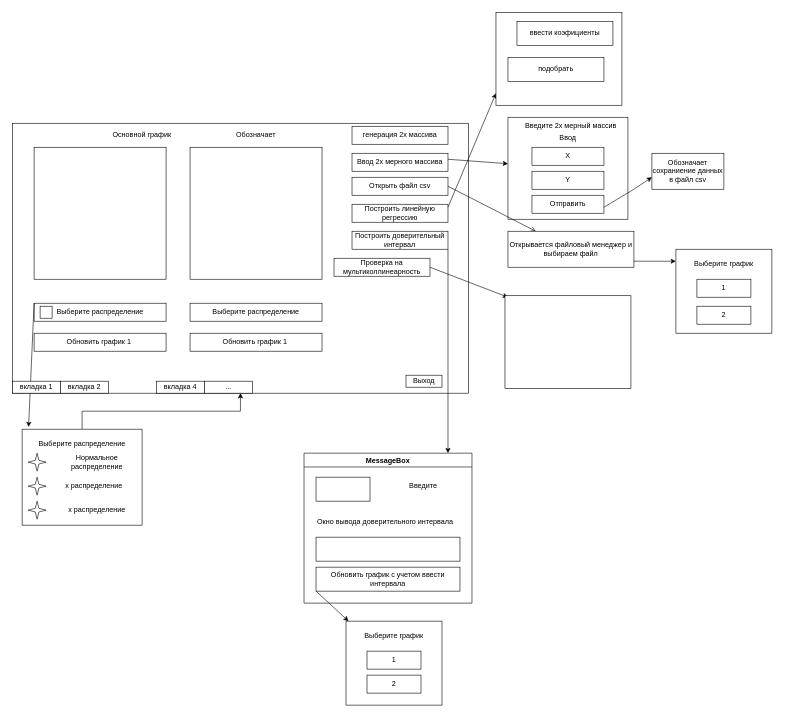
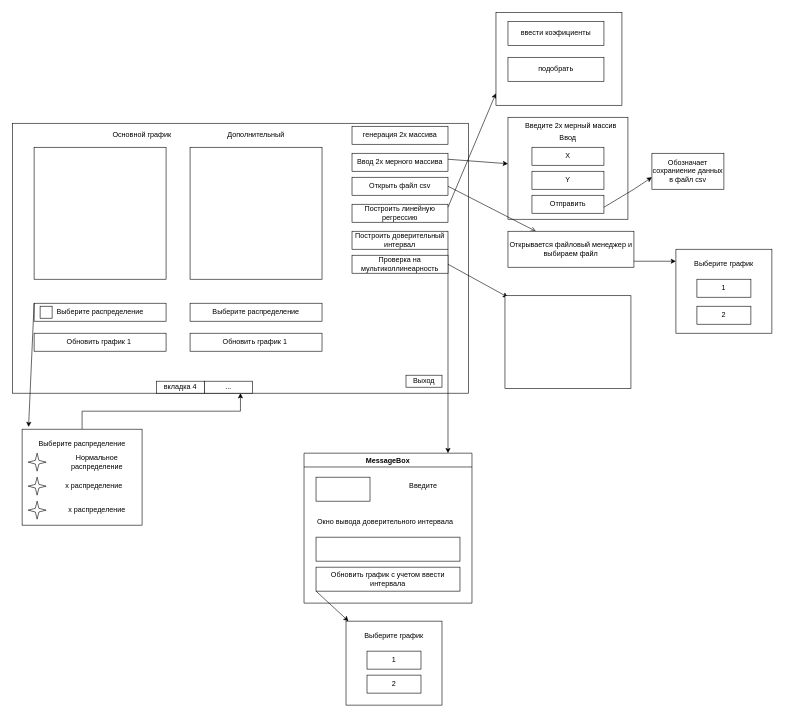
node "ввести коэфициенты": moved (565, 33) -> (556, 33)
node "Обозначает": label "Обозначает" -> "Дополнительный"
node "Проверка на мультиколлинеарность": moved (382, 267) -> (400, 264)
node "вкладка 1": removed
node "вкладка 2": removed
